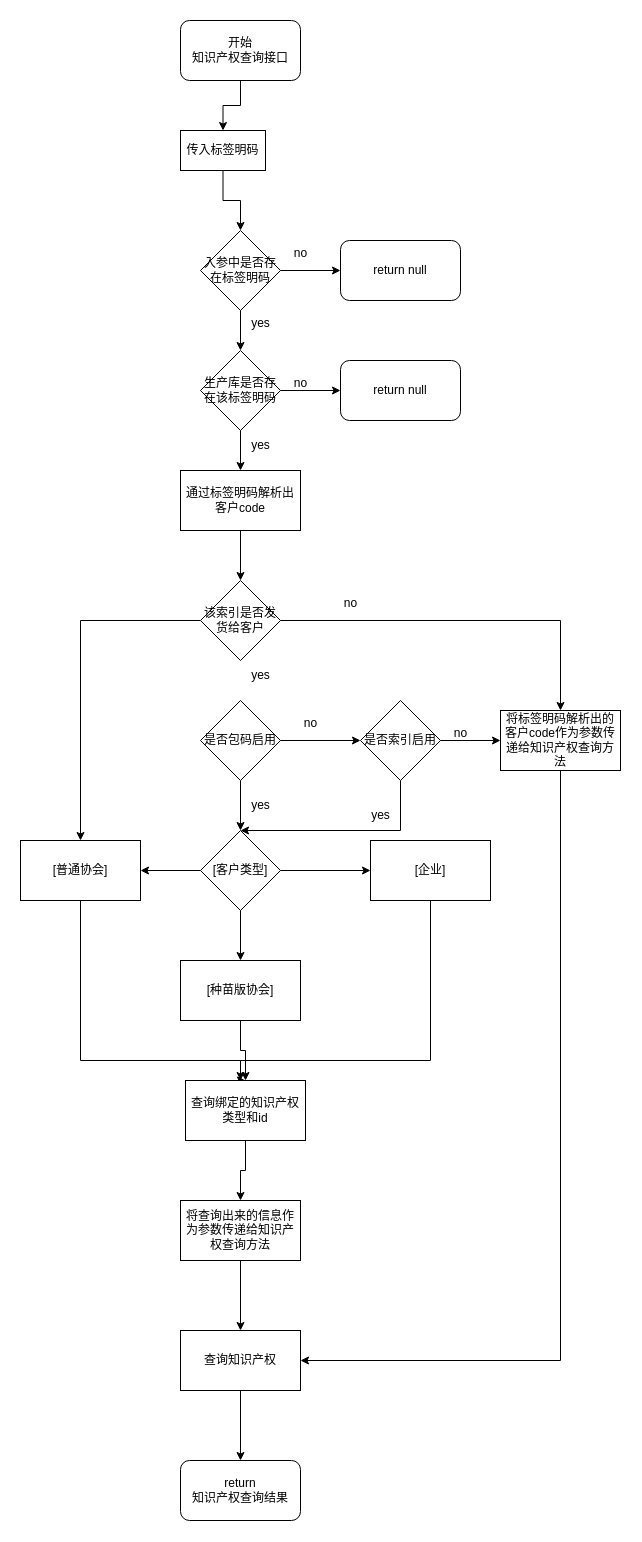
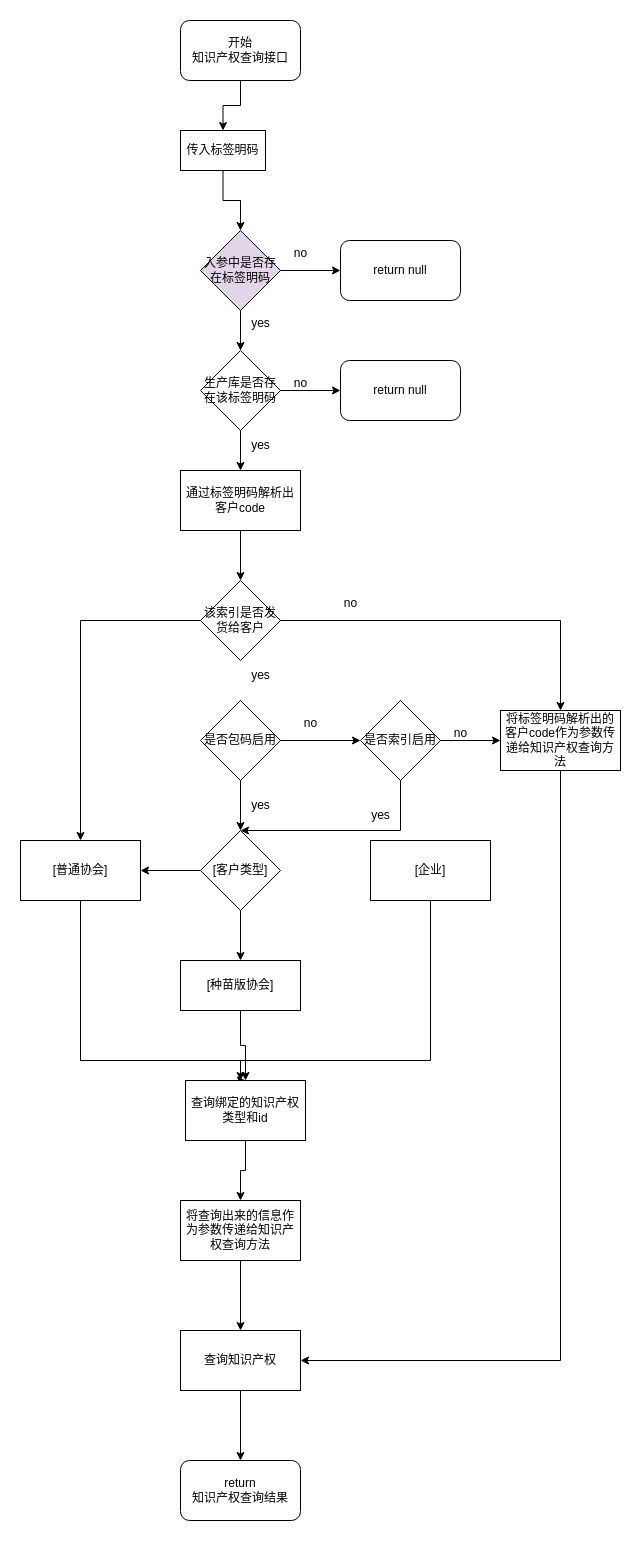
node "入参中是否存在标签明码": fillcolor #ffffff -> #e1d5e7
edge "[客户类型]" -> "[企业]": removed
node "[种苗版协会]": size 120x60 -> 120x50
